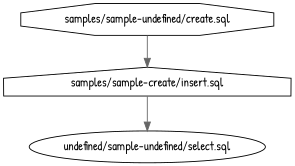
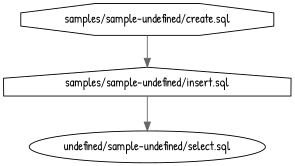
node "samples/sample-create/insert.sql": label "samples/sample-create/insert.sql" -> "samples/sample-undefined/insert.sql"
